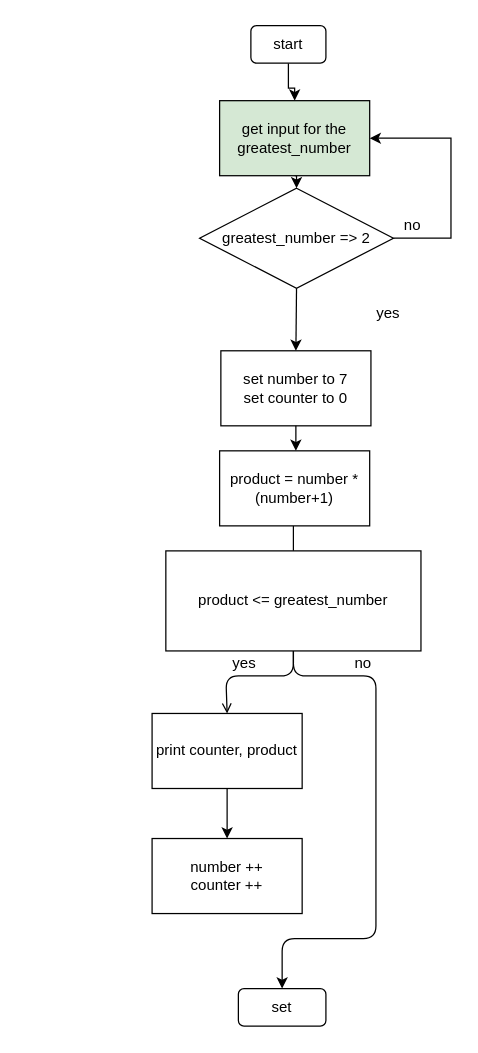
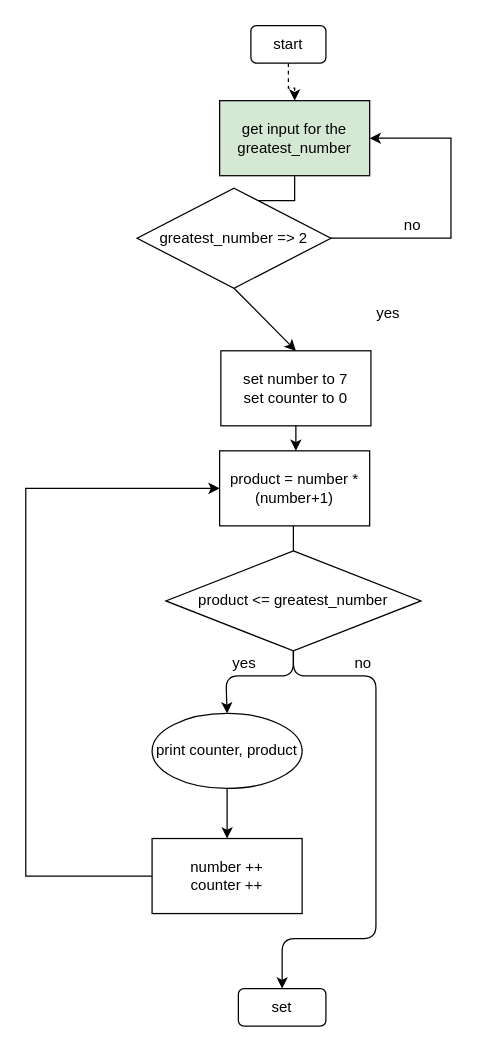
edge "start" -> "get input for the greatest_number": style solid -> dashed
node "greatest_number => 2": moved (296, 238) -> (234, 238)
node "product <= greatest_number": shape rectangle -> diamond
edge "number ++ counter ++" -> "product = number * (number+1)": added
edge "product <= greatest_number" -> "print counter, product": arrowhead open -> classic
node "print counter, product": shape rectangle -> ellipse
